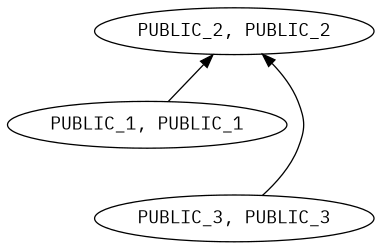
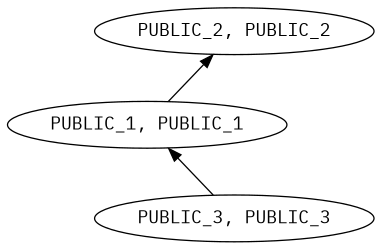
edge "PUBLIC_3, PUBLIC_3" -> "PUBLIC_2, PUBLIC_2": now "PUBLIC_3, PUBLIC_3" -> "PUBLIC_1, PUBLIC_1"
